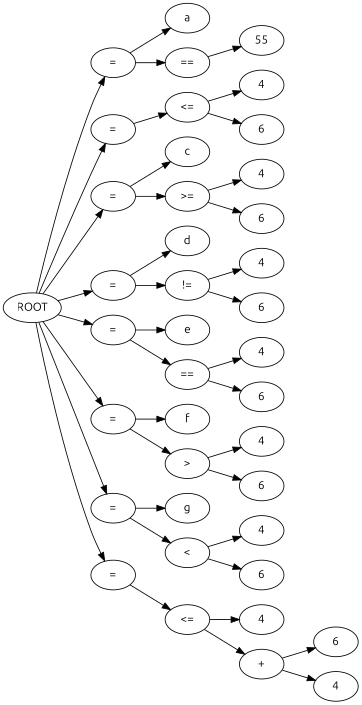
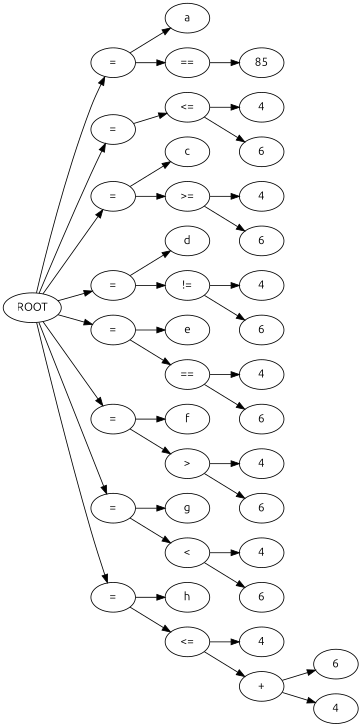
node "55": label "55" -> "85"
node "h": added
